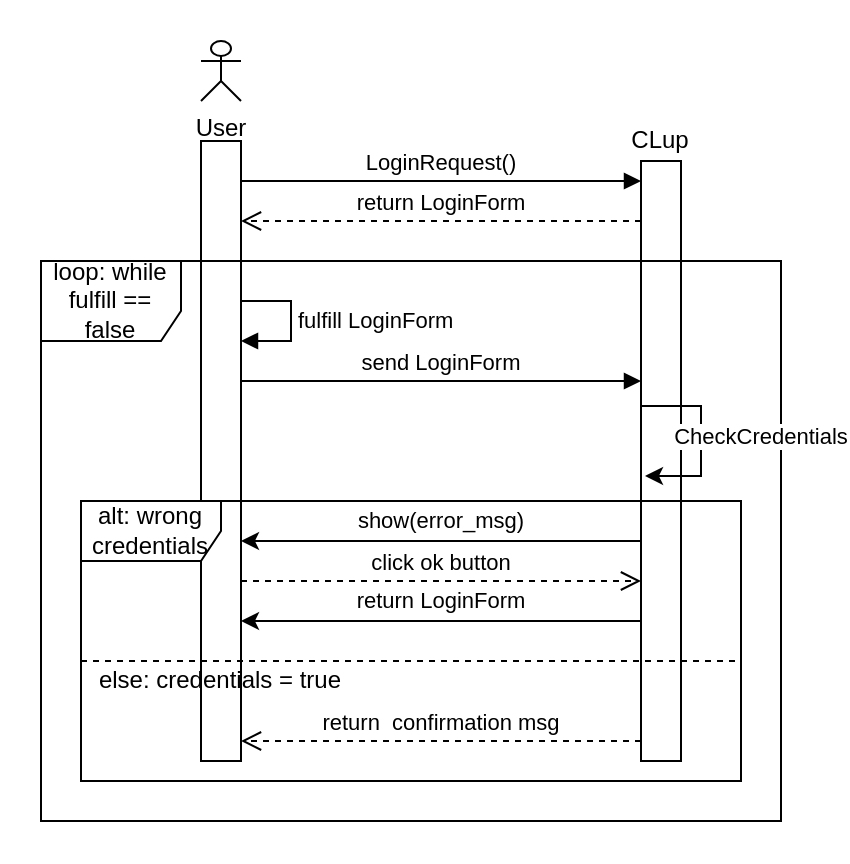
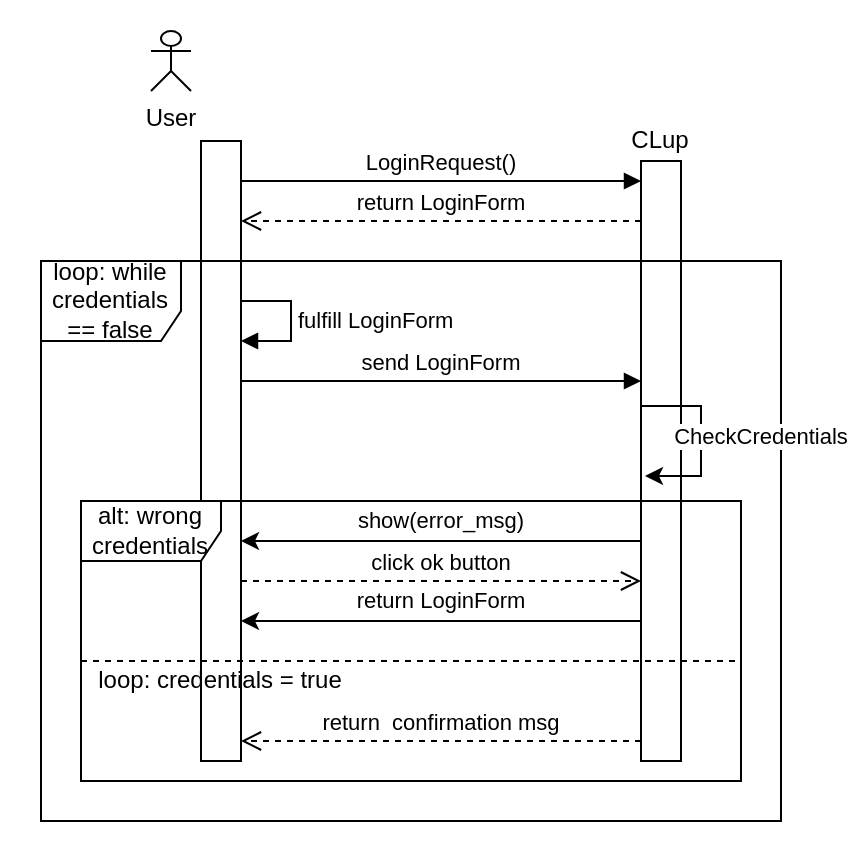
node "User": moved (221, 71) -> (171, 61)
node "loop: while fulfill == false": label "loop: while fulfill == false" -> "loop: while credentials == false"
node "else: credentials = true": label "else: credentials = true" -> "loop: credentials = true"
